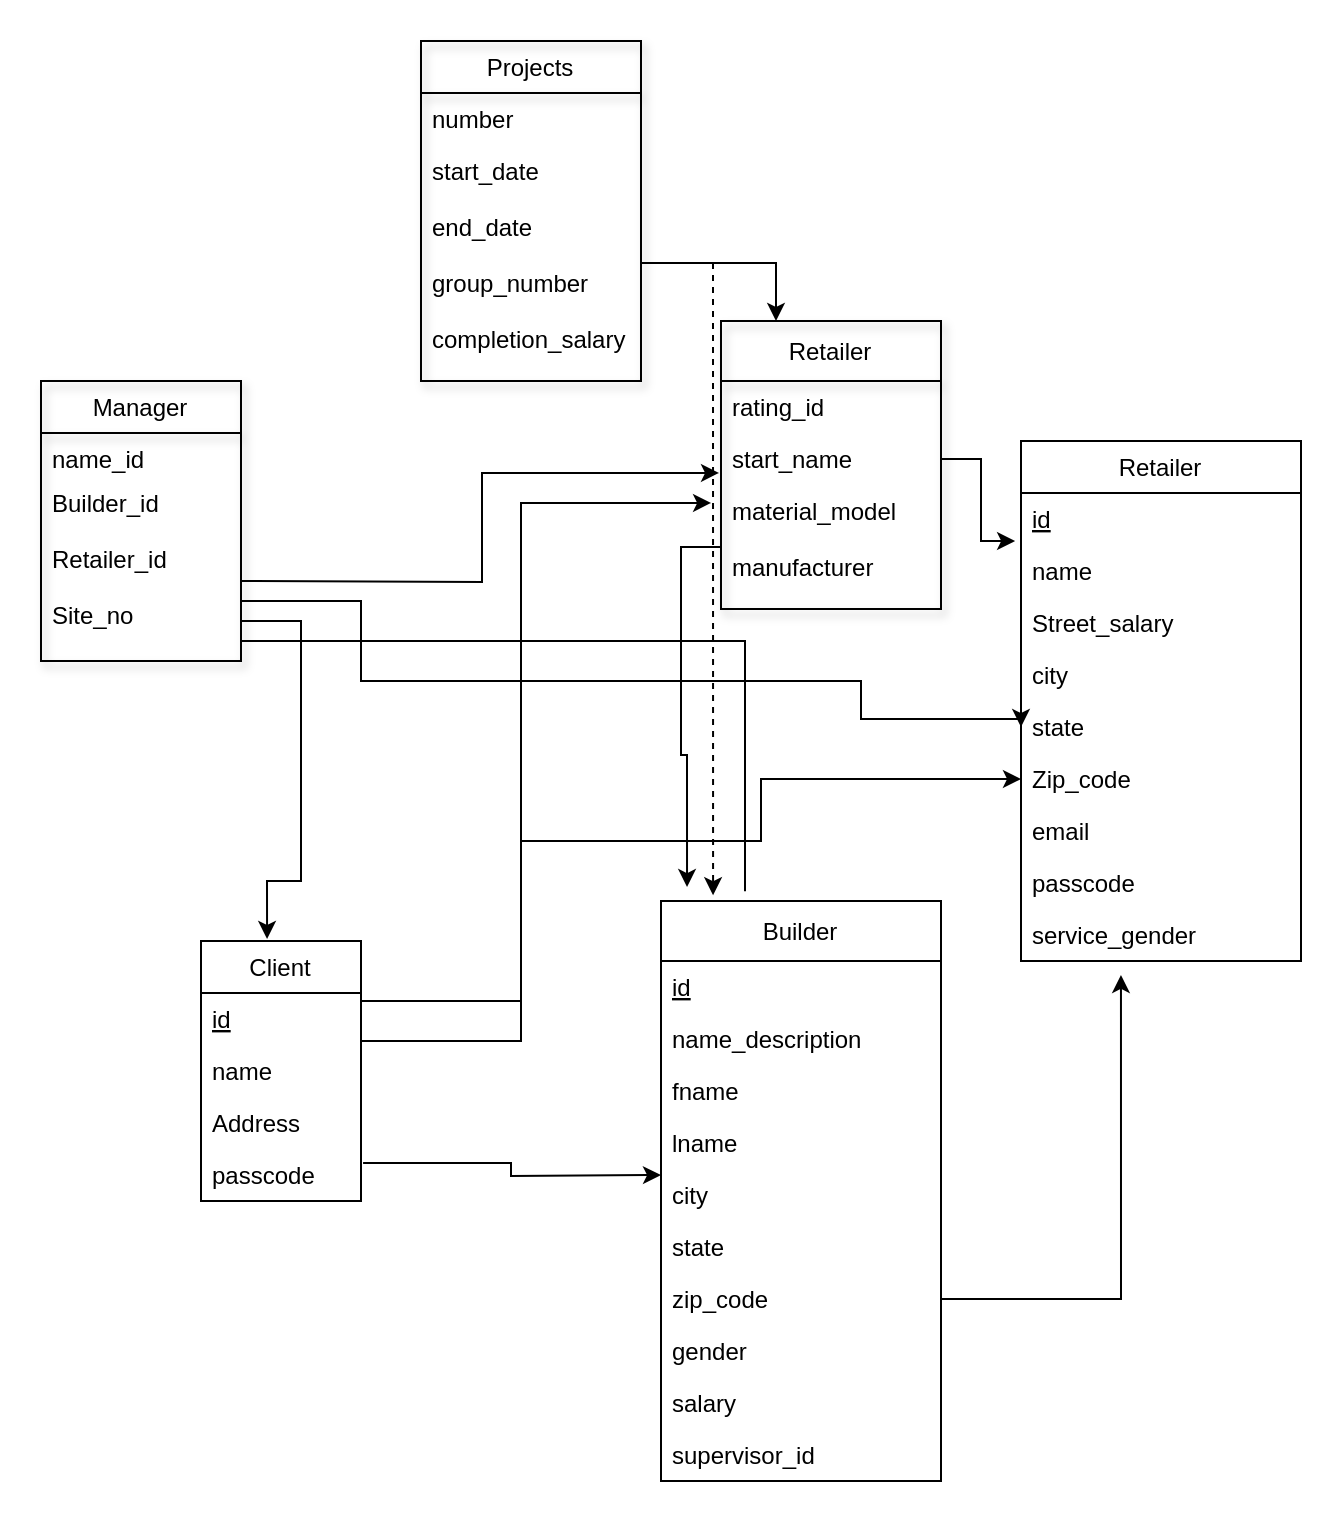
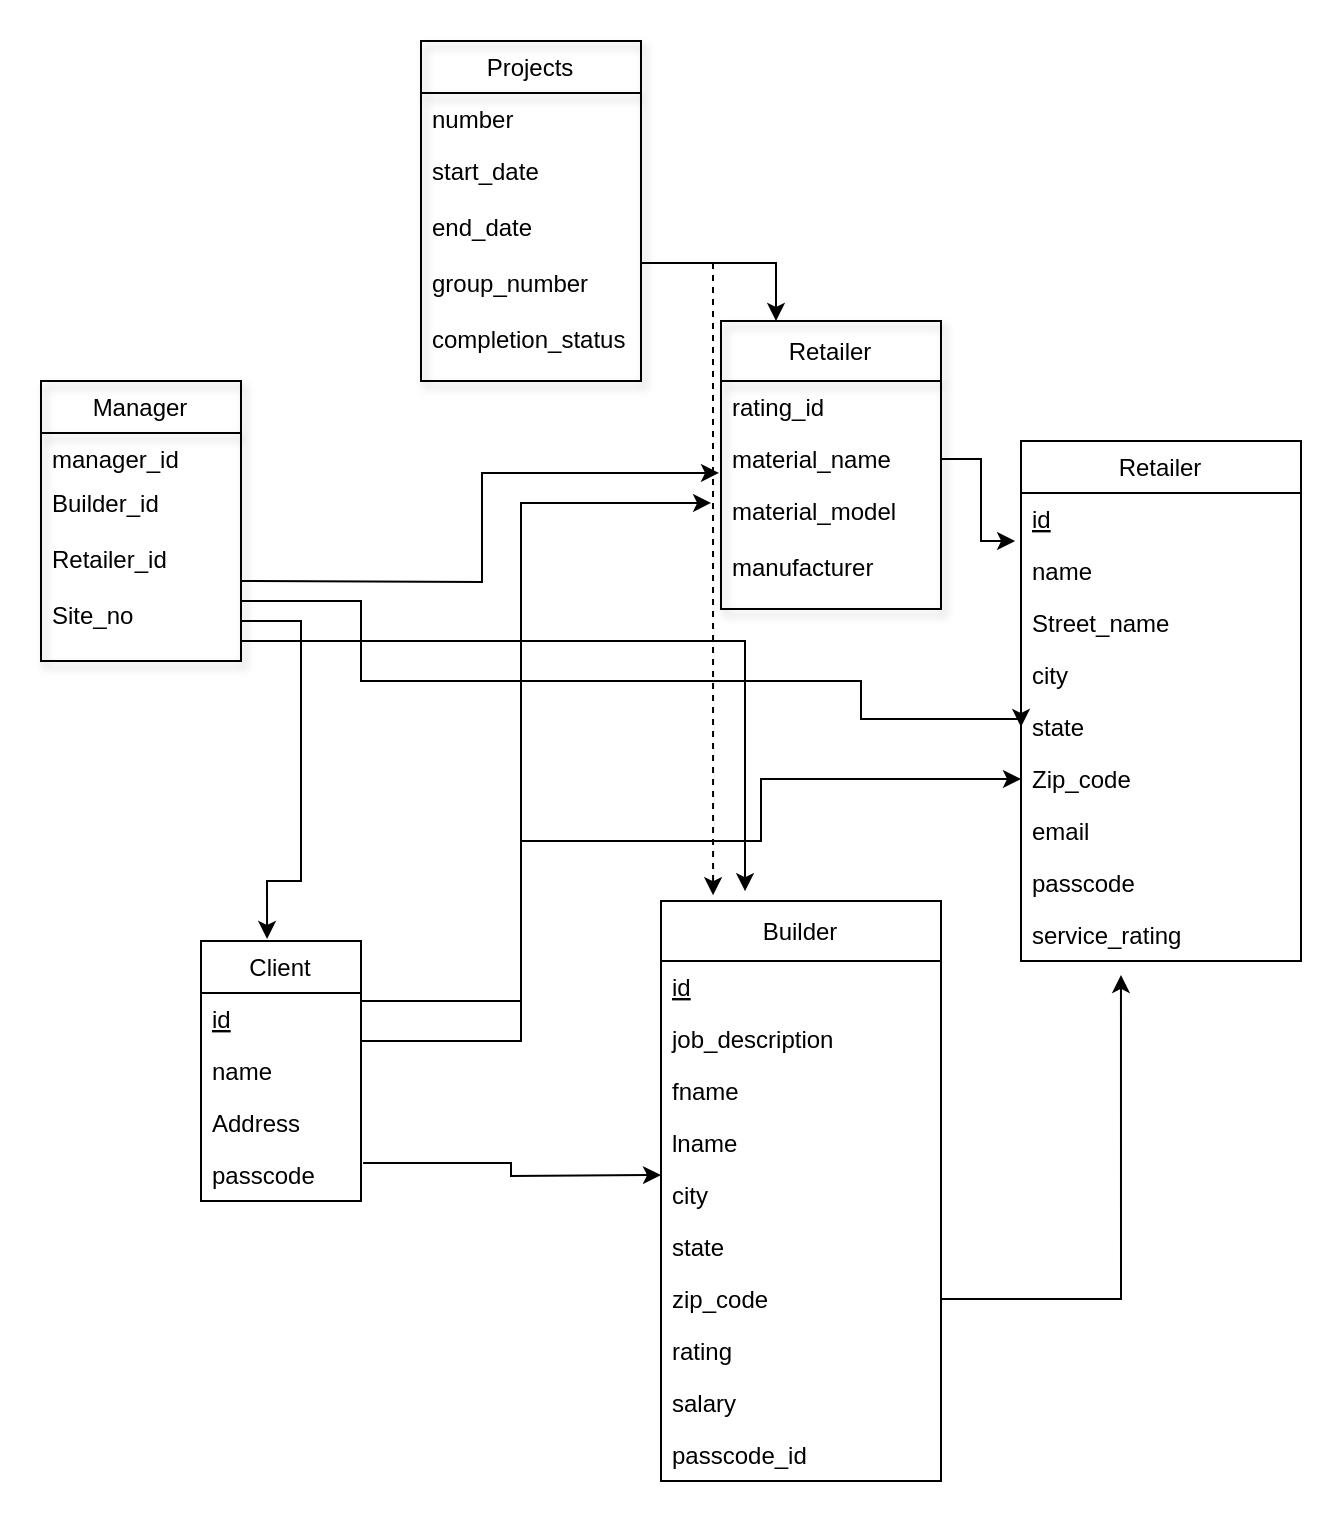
node "start_date end_date group_number completion_salary": label "start_date end_date group_number completion_salary" -> "start_date end_date group_number completion_status"
node "name_id": label "name_id" -> "manager_id"
node "start_name": label "start_name" -> "material_name"
node "Street_salary": label "Street_salary" -> "Street_name"
edge "material_model manufacturer" -> "Builder": removed
edge "Builder_id Retailer_id Site_no" -- "Builder": arrowhead none -> classic
node "service_gender": label "service_gender" -> "service_rating"
node "name_description": label "name_description" -> "job_description"
node "gender": label "gender" -> "rating"
node "supervisor_id": label "supervisor_id" -> "passcode_id"
